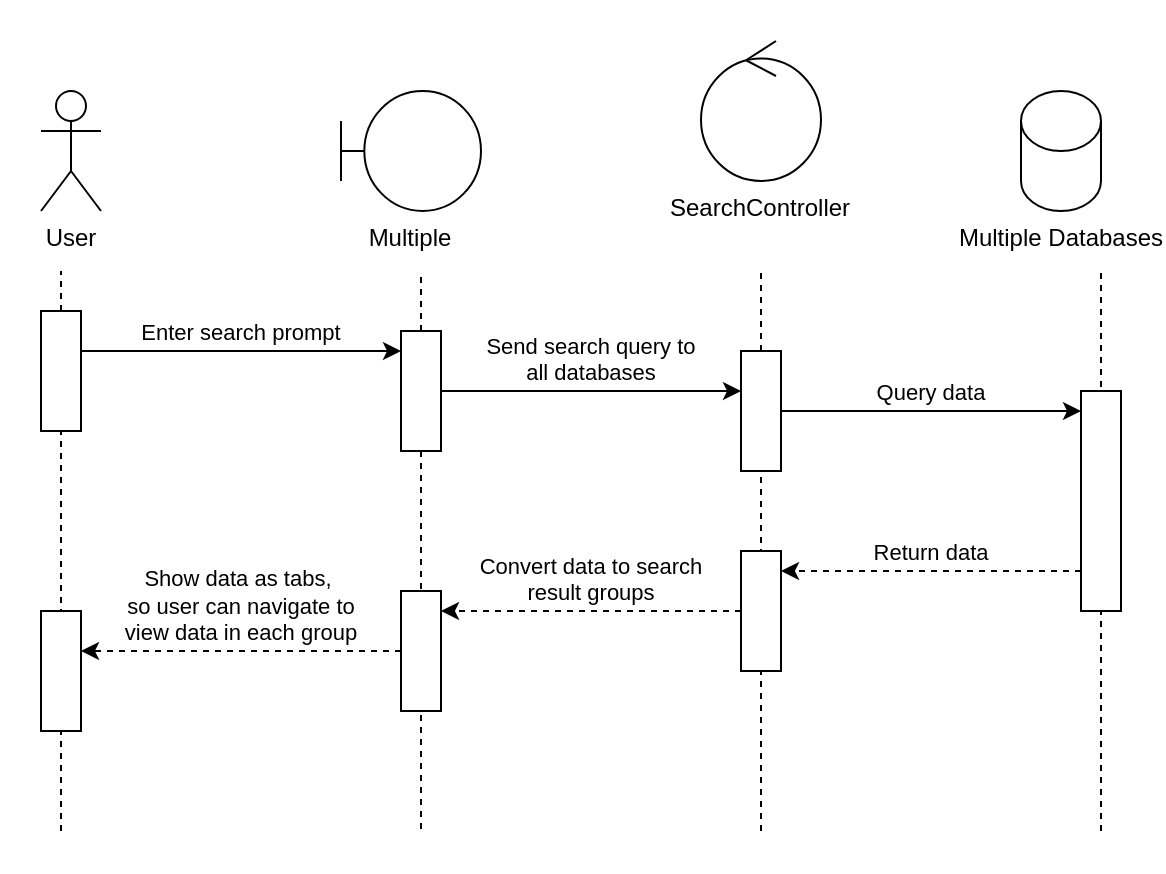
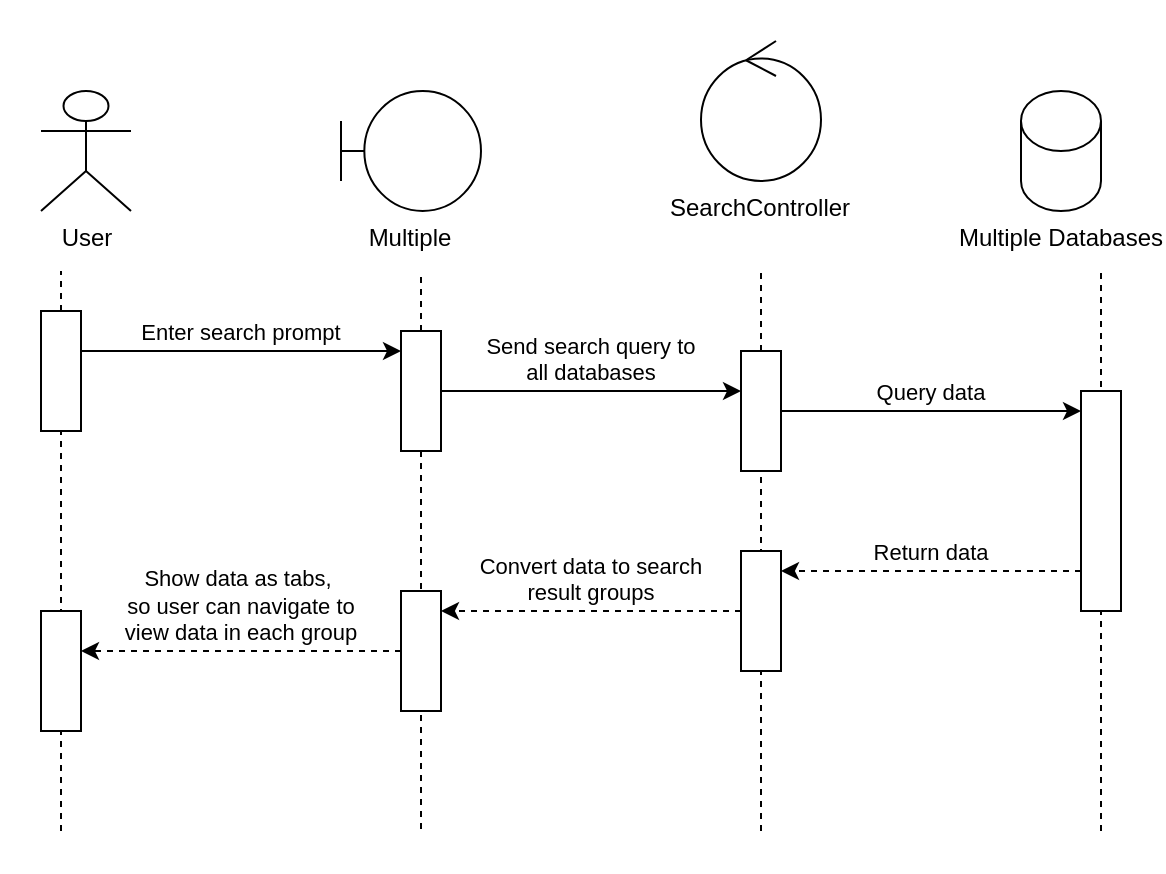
node "User": size 60x120 -> 90x120
